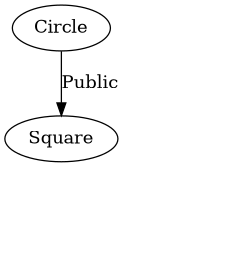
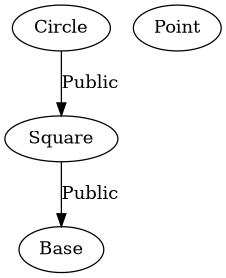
node "Point": added
node "Base": added
